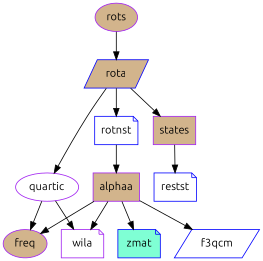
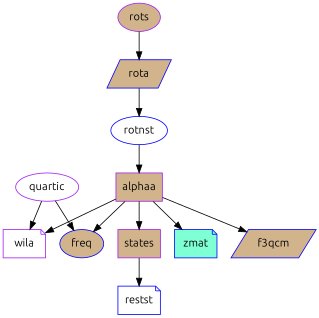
edge "rota" -> "states": now "alphaa" -> "states"
edge "rota" -> "quartic": removed
node "rotnst": shape note -> ellipse
node "freq": color purple -> blue
node "f3qcm": fillcolor white -> tan
